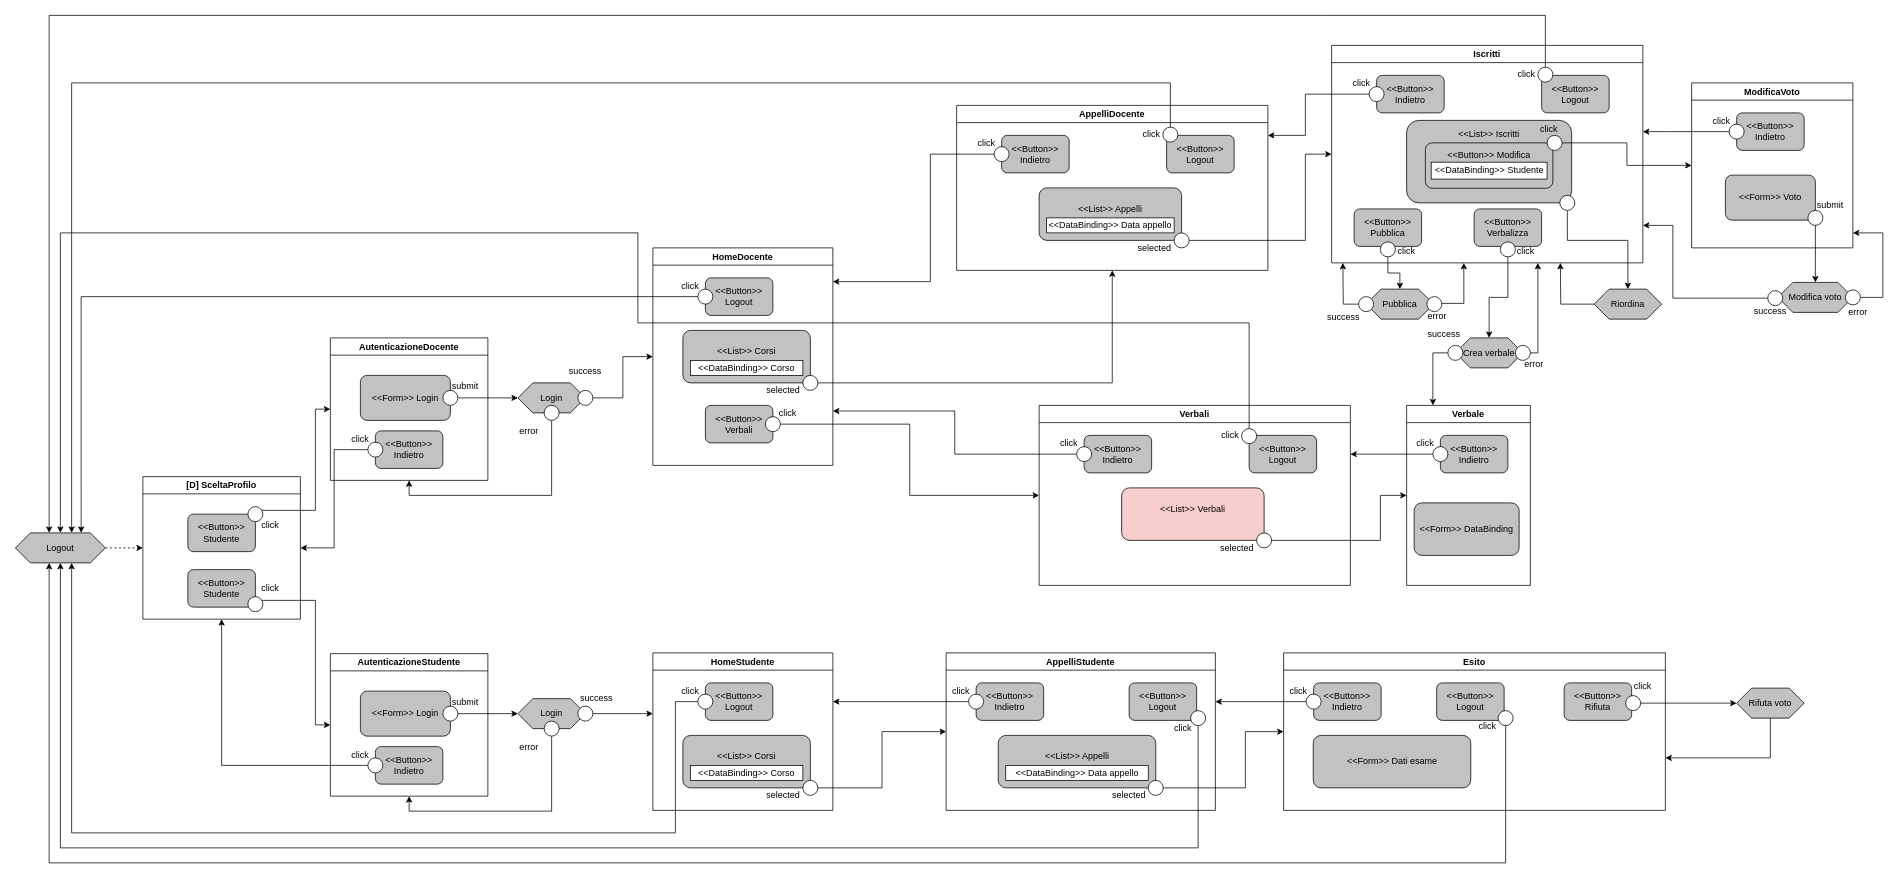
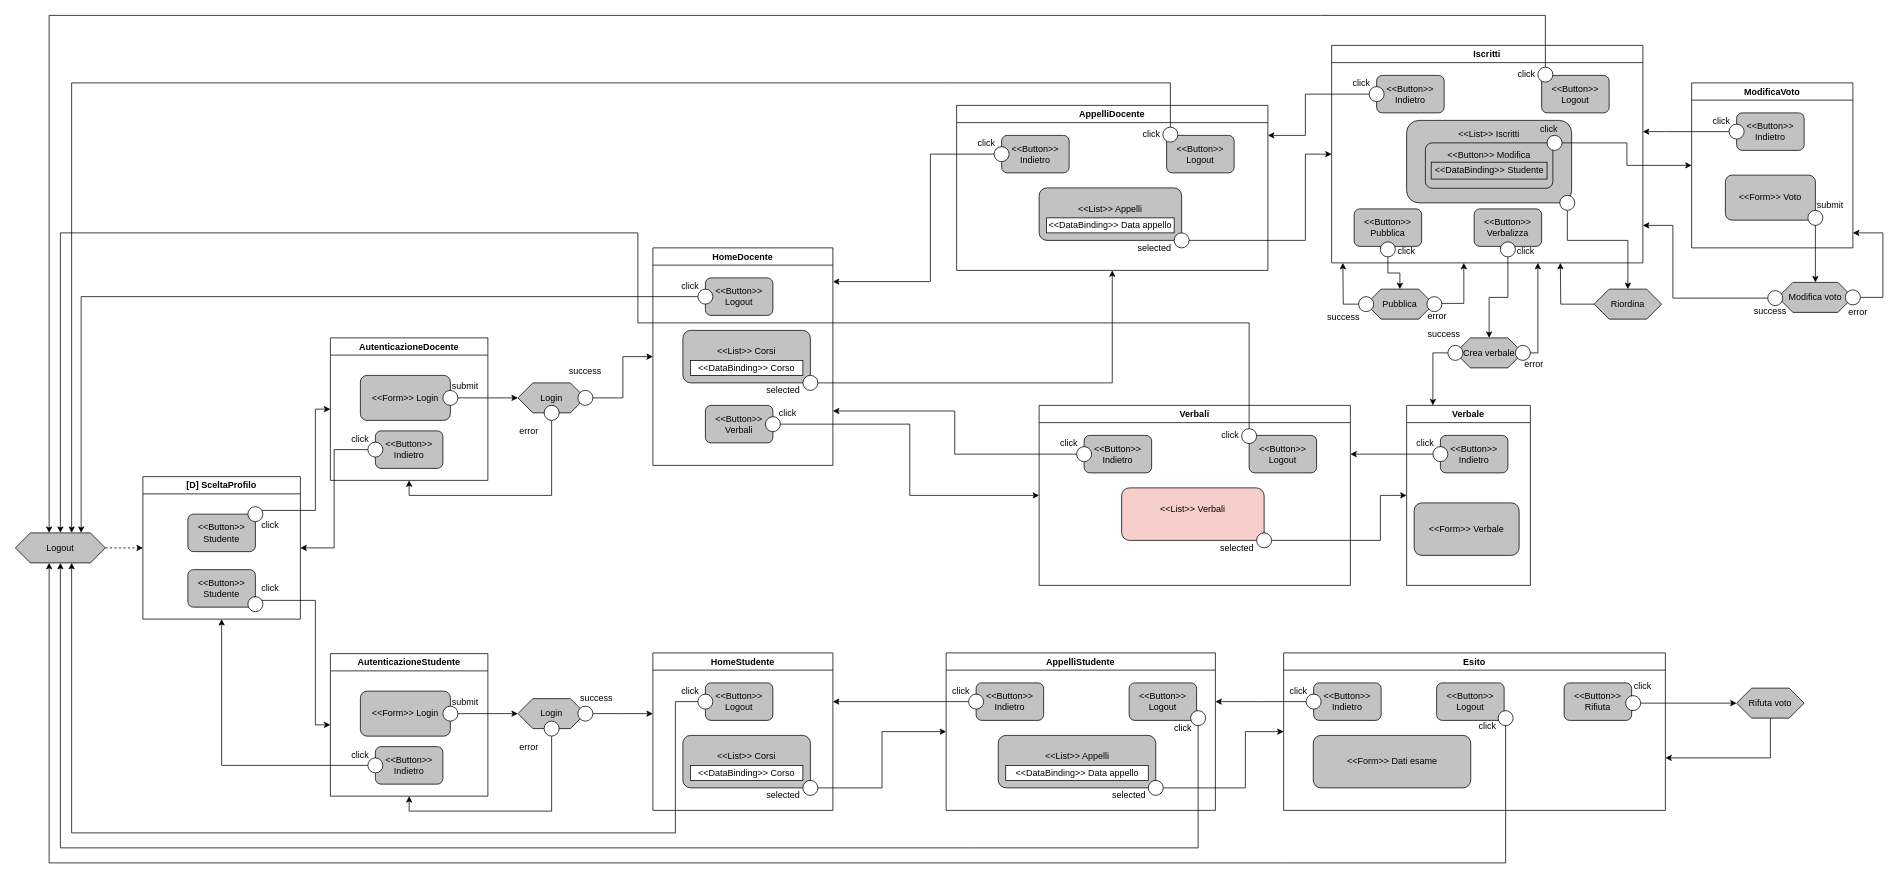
node "<<DataBinding>> Studente": fillcolor #ffffff -> #c2c2c2
node "<<Form>> DataBinding": label "<<Form>> DataBinding" -> "<<Form>> Verbale"
